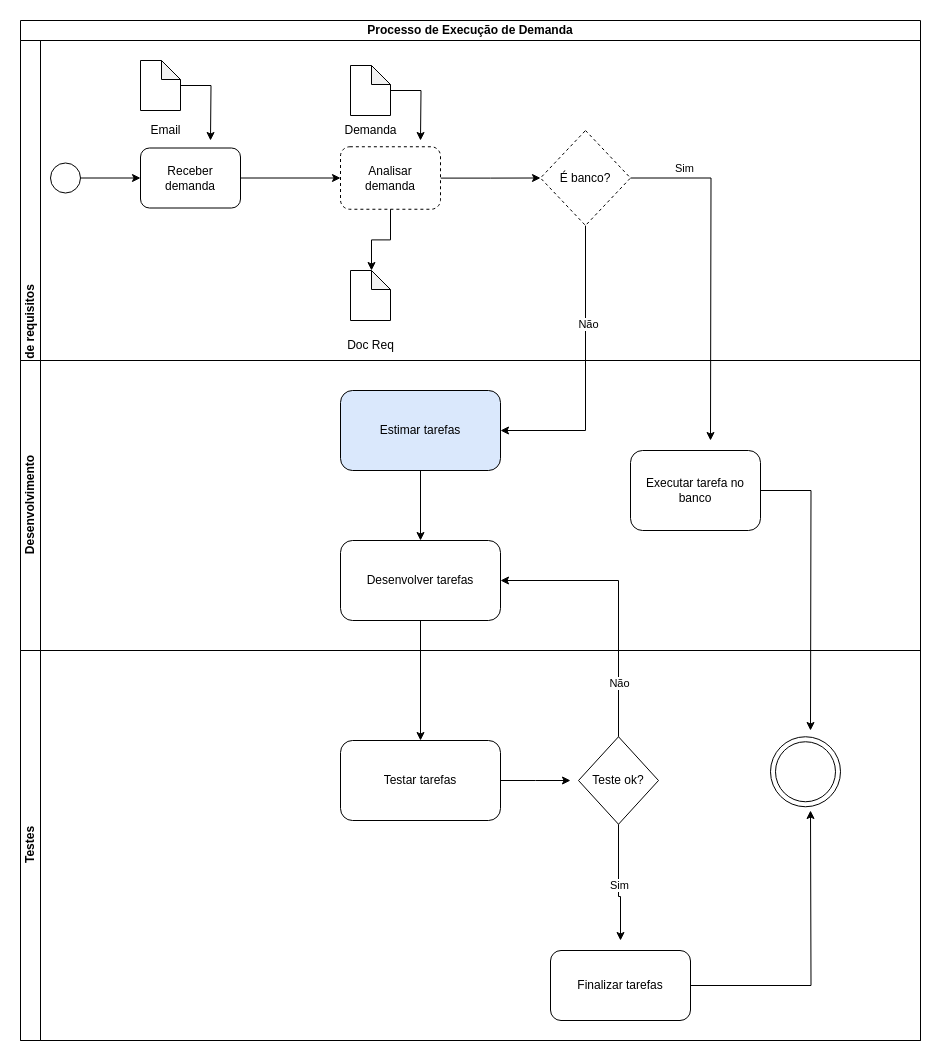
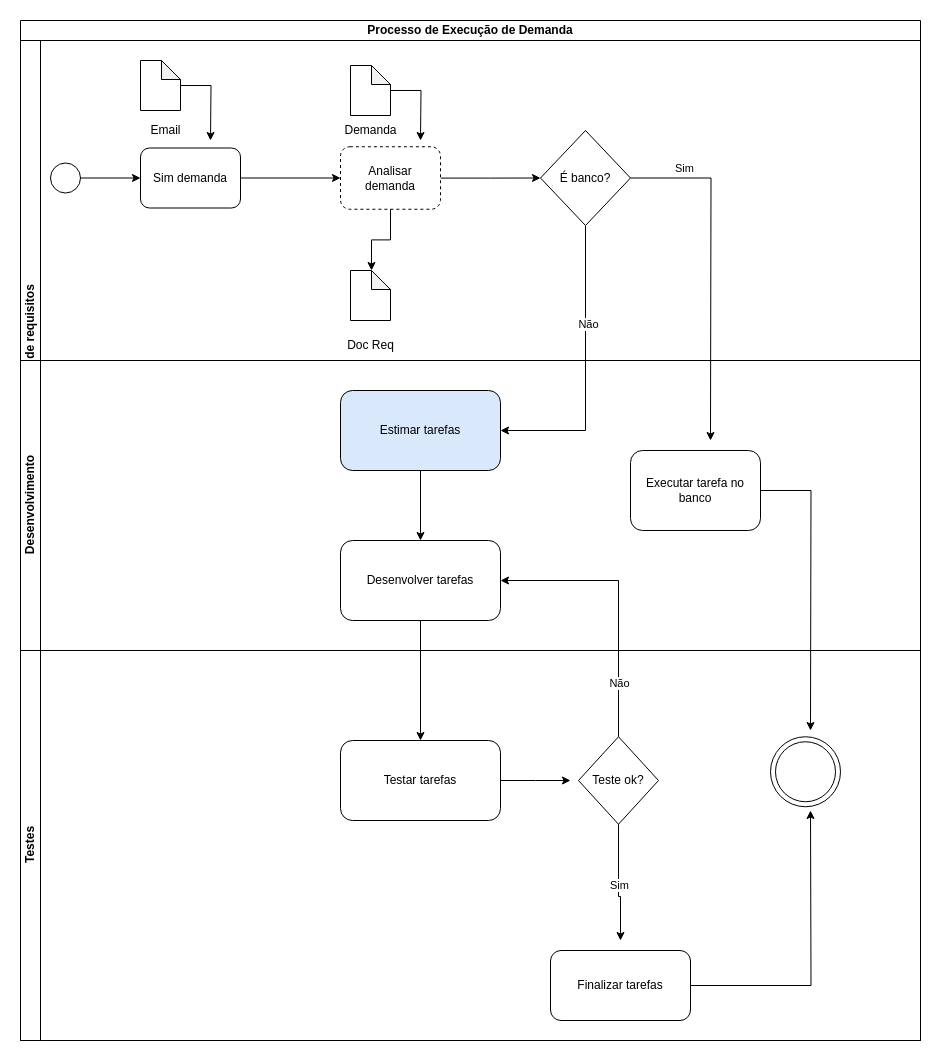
node "É banco?": style dashed -> solid
node "Receber demanda": label "Receber demanda" -> "Sim demanda"
